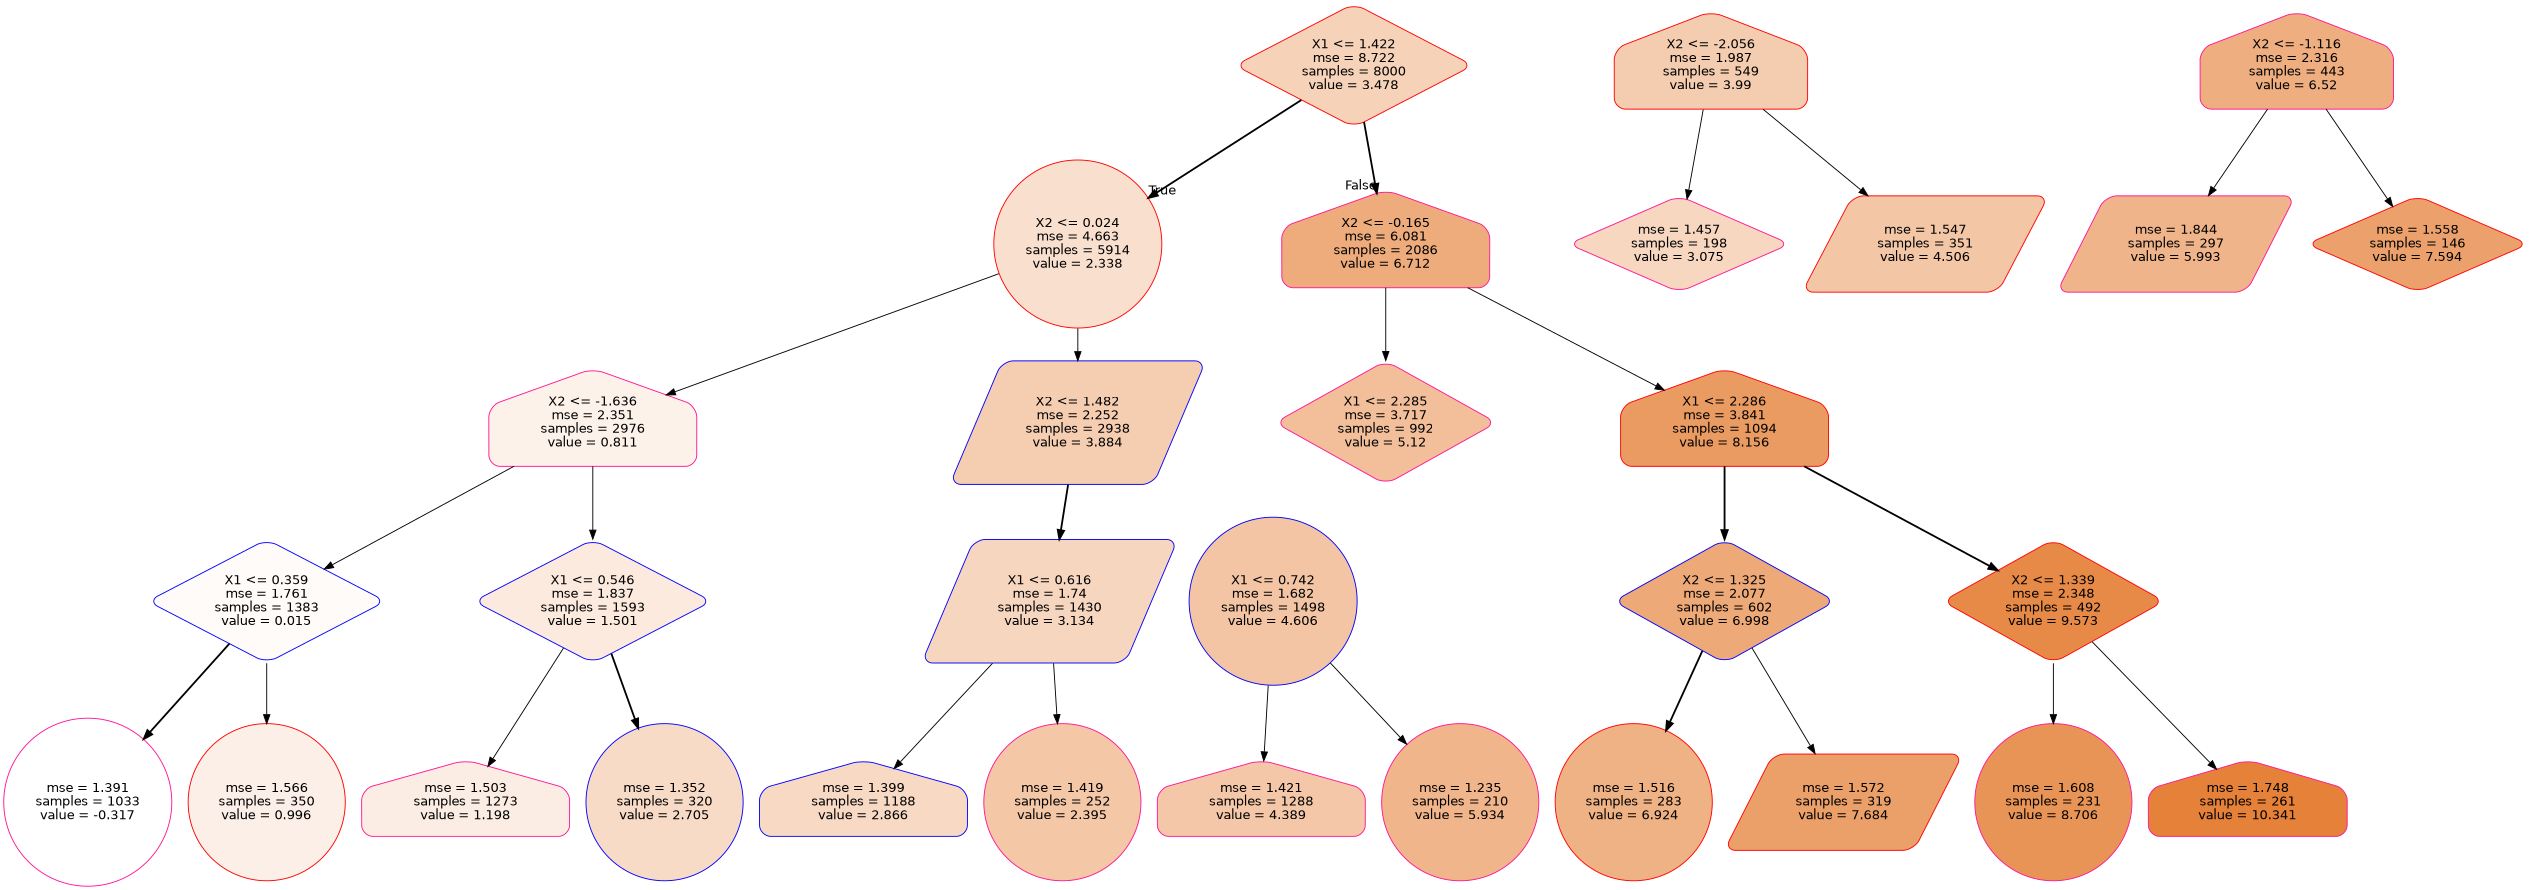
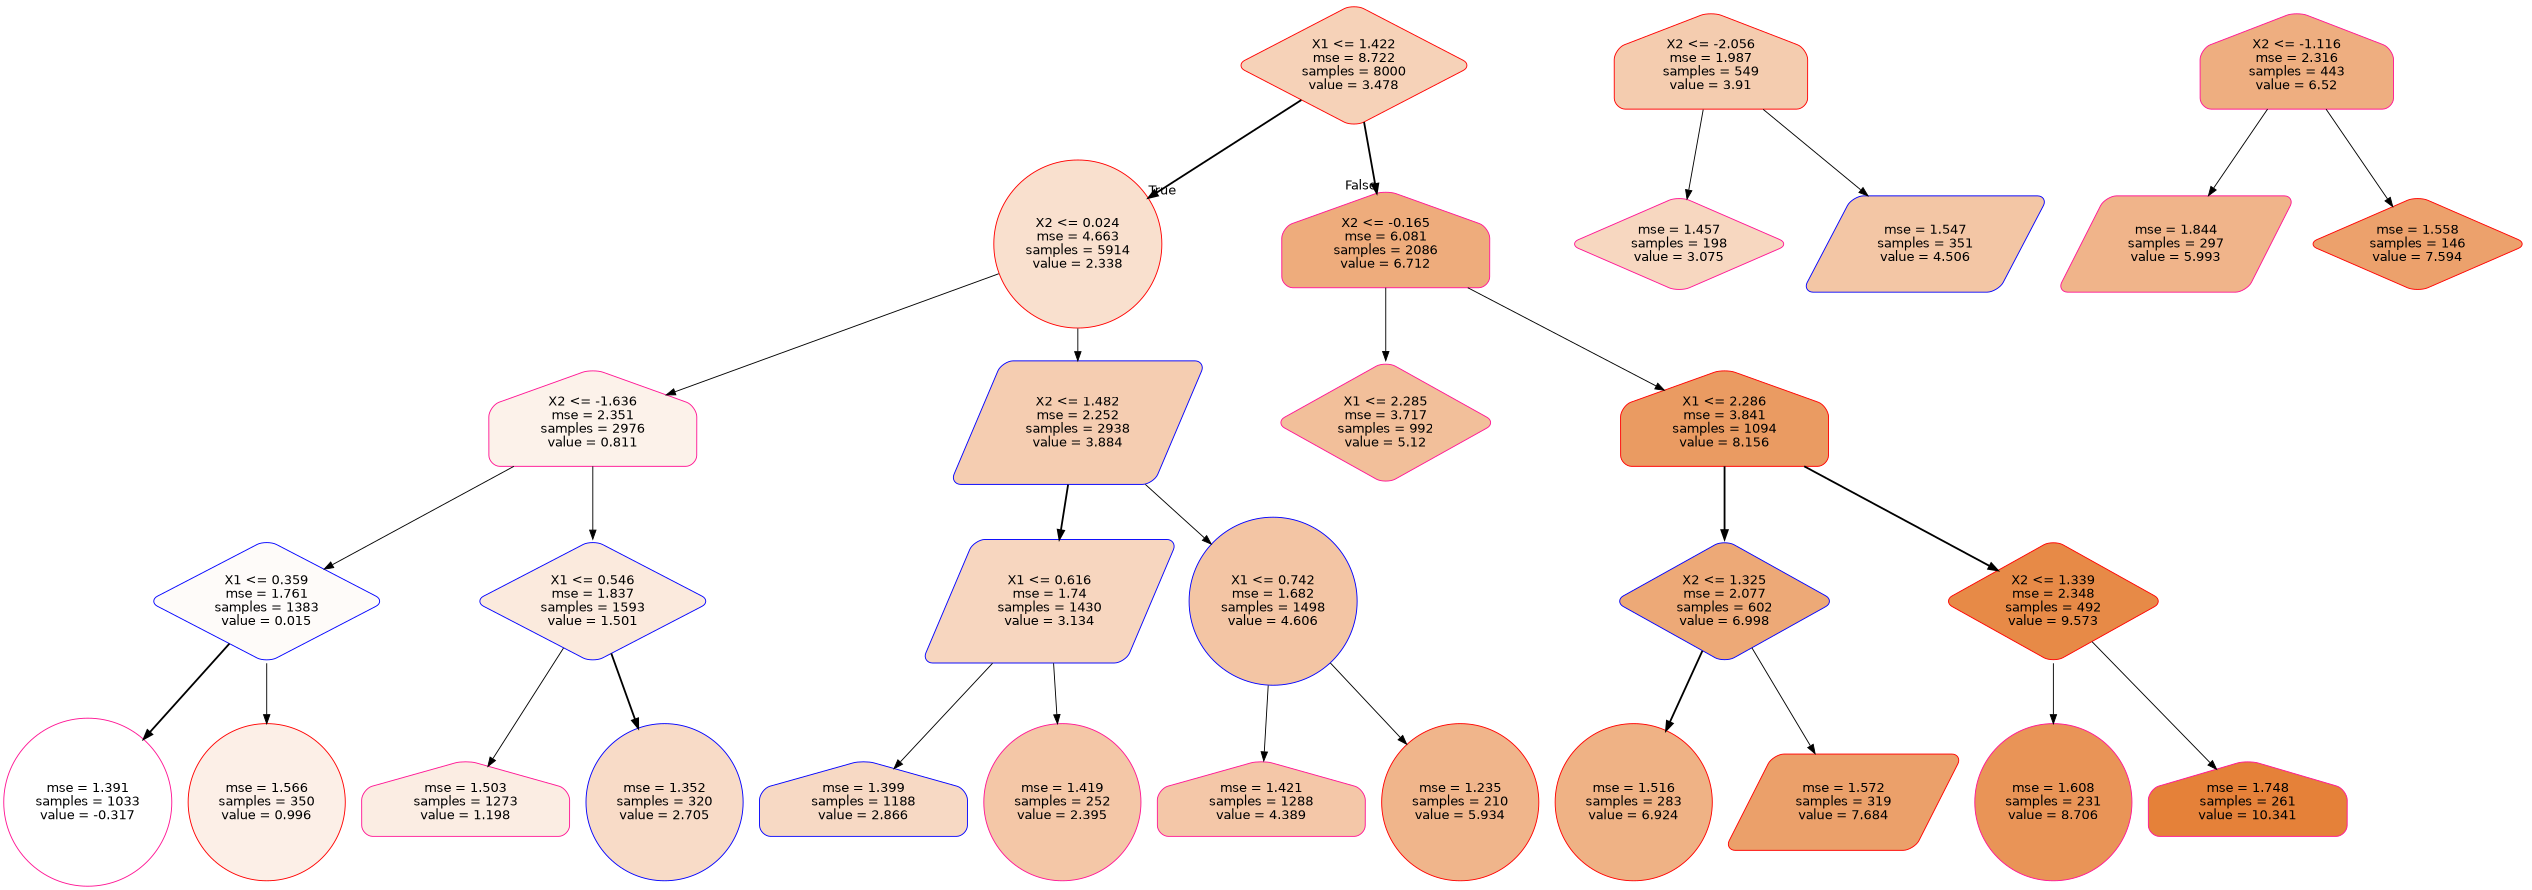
node "X2 <= -2.056 mse = 1.987 samples = 549 value = 3.99": label "X2 <= -2.056 mse = 1.987 samples = 549 value = 3.99" -> "X2 <= -2.056 mse = 1.987 samples = 549 value = 3.91"
node "mse = 1.547 samples = 351 value = 4.506": color red -> blue
edge "X2 <= 1.482 mse = 2.252 samples = 2938 value = 3.884" -> "X1 <= 0.742 mse = 1.682 samples = 1498 value = 4.606": added
node "mse = 1.235 samples = 210 value = 5.934": color deeppink -> red
